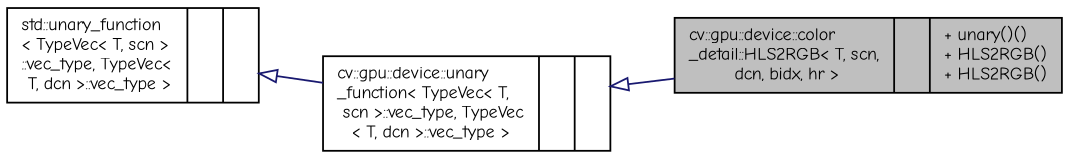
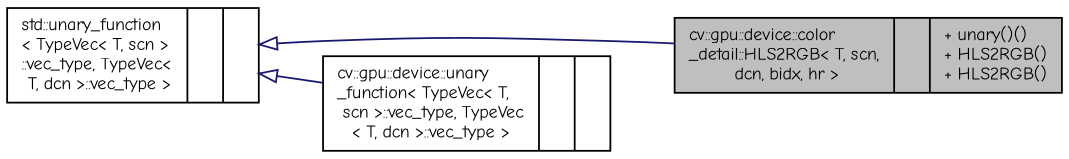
edge "cv::gpu::device::color" -> "cv::gpu::device::unary": now "cv::gpu::device::color" -> "std::unary_function"
